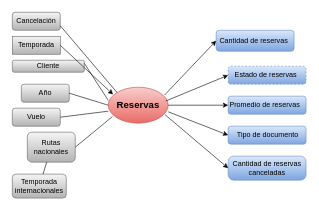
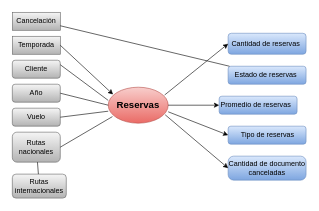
node "Cancelación": shape rounded rectangle -> rectangle
node "Cantidad de reservas": moved (255, 41) -> (267, 44)
edge "Cancelación" -- "Reservas": now "Cancelación" -- "Estado de reservas"
node "Cliente": size 72x12 -> 48x18
node "Estado de reservas": style dashed -> solid
edge "Reservas" -> "Estado de reservas": removed
node "Año": moved (45, 93) -> (36, 93)
node "Promedio de reservas": moved (267, 105) -> (258, 105)
node "Tipo de documento": label "Tipo de documento" -> "Tipo de reservas"
node "Rutas nacionales": moved (51, 147) -> (36, 147)
node "Cantidad de reservas canceladas": label "Cantidad de reservas canceladas" -> "Cantidad de documento canceladas"
node "Temporada internacionales": label "Temporada internacionales" -> "Rutas internacionales"
